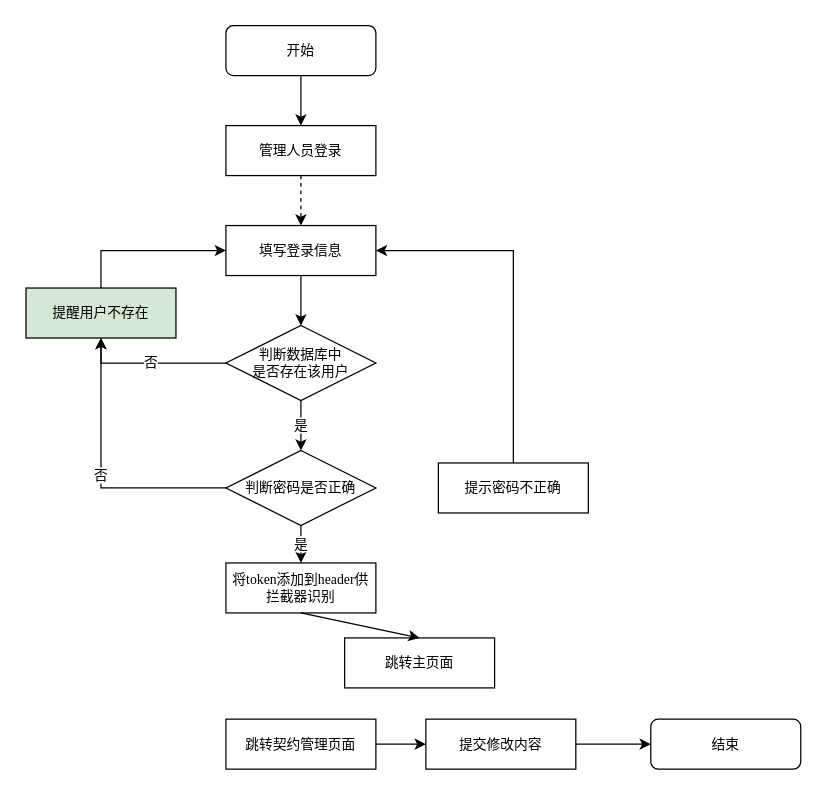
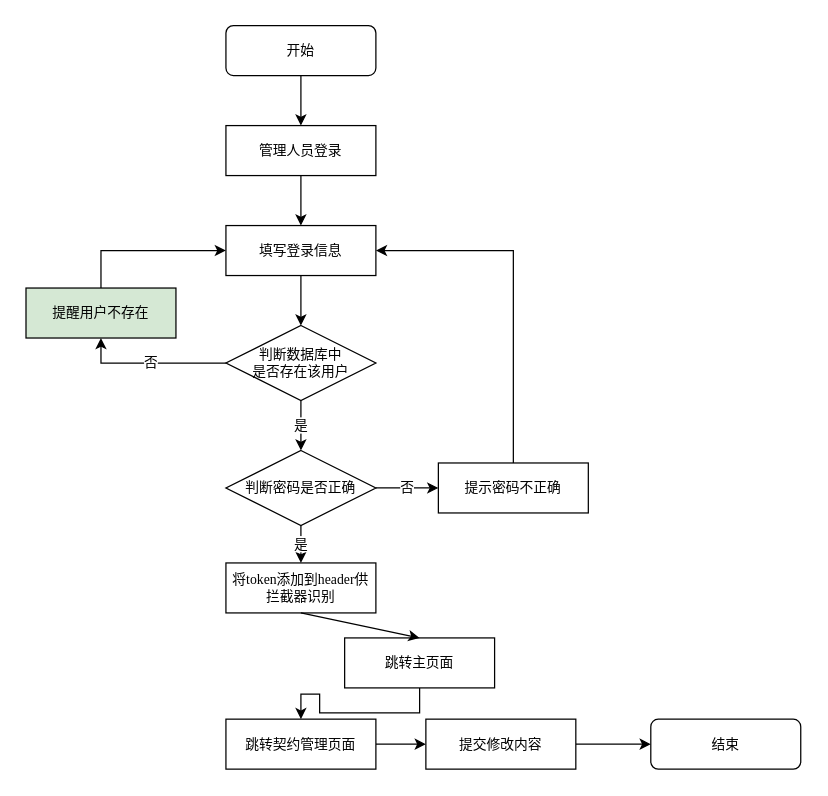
edge "管理人员登录" -> "填写登录信息": style dashed -> solid
edge "判断密码是否正确" -> "提醒用户不存在": now "判断密码是否正确" -> "提示密码不正确"
edge "跳转主页面" -> "跳转契约管理页面": added
